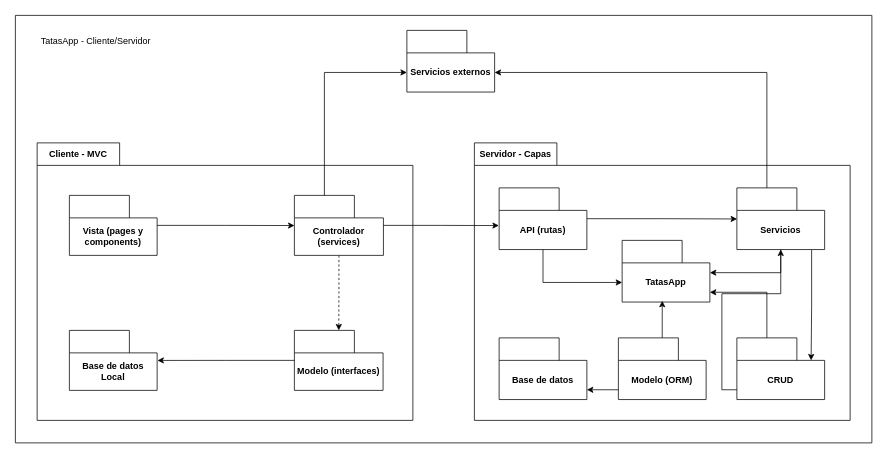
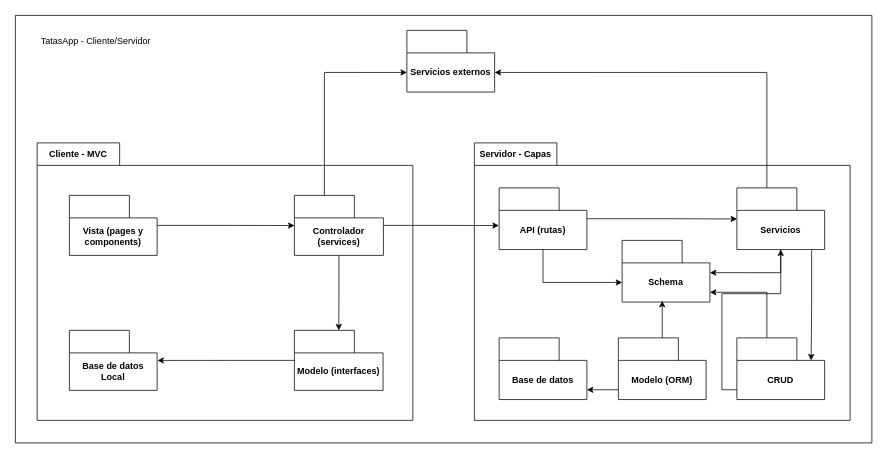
node "TatasApp": label "TatasApp" -> "Schema"
edge "Controlador (services)" -> "Modelo (interfaces)": style dashed -> solid
